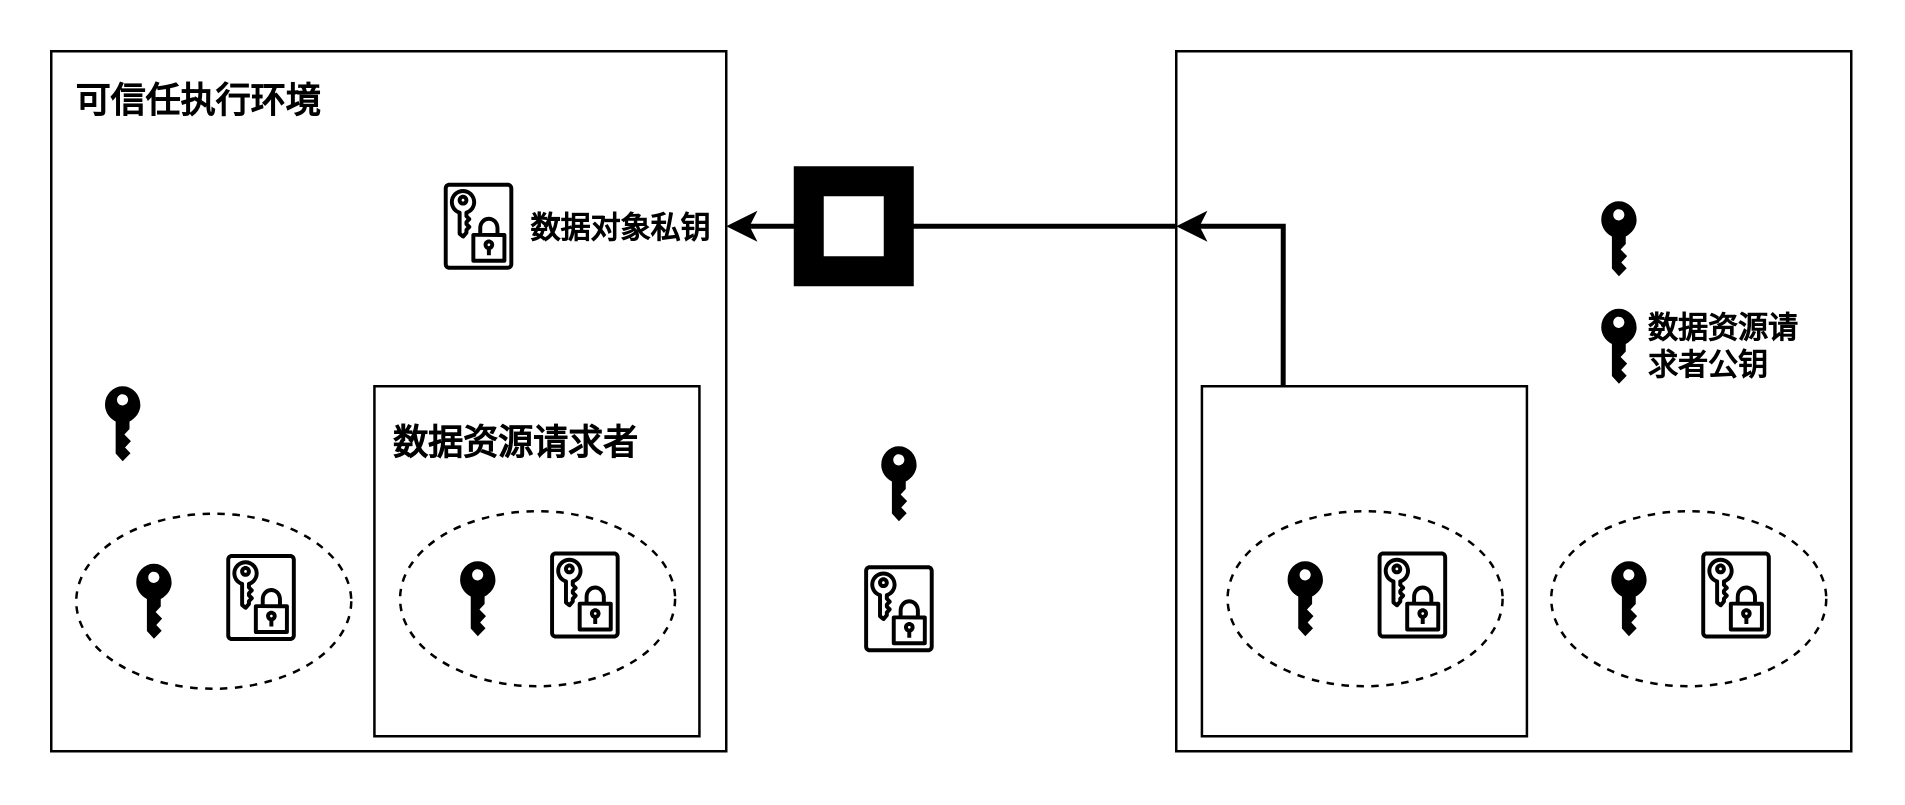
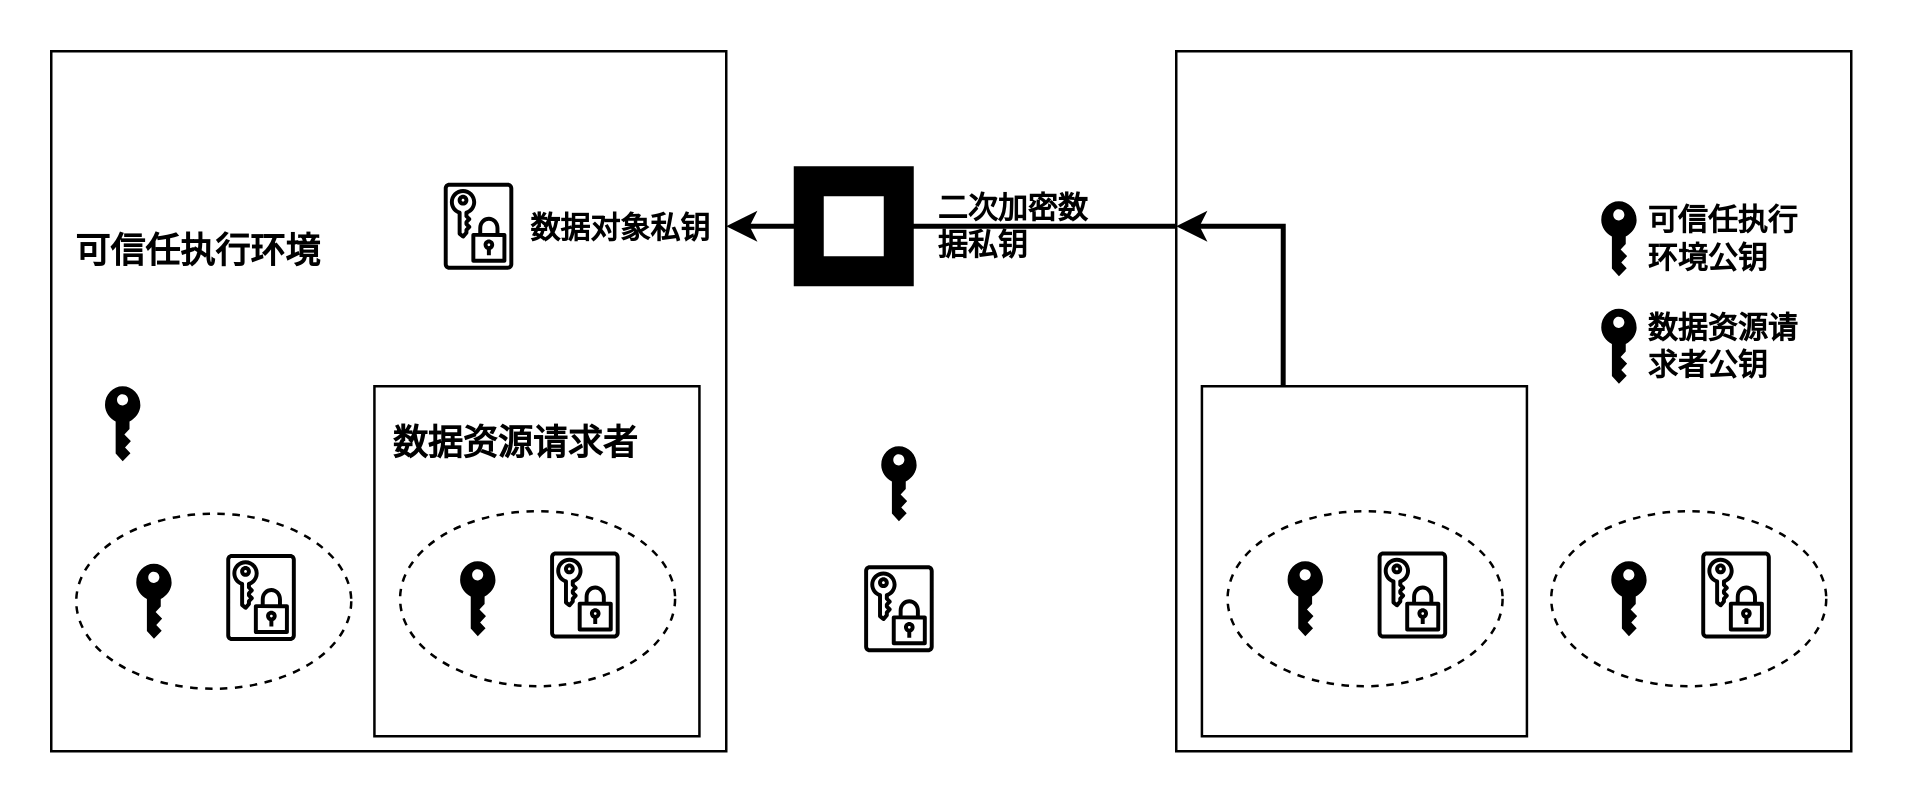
node "可信任执行环境": moved (232, 101) -> (232, 251)
node "二次加密数据私钥": added
node "可信任执行环境公钥": added
